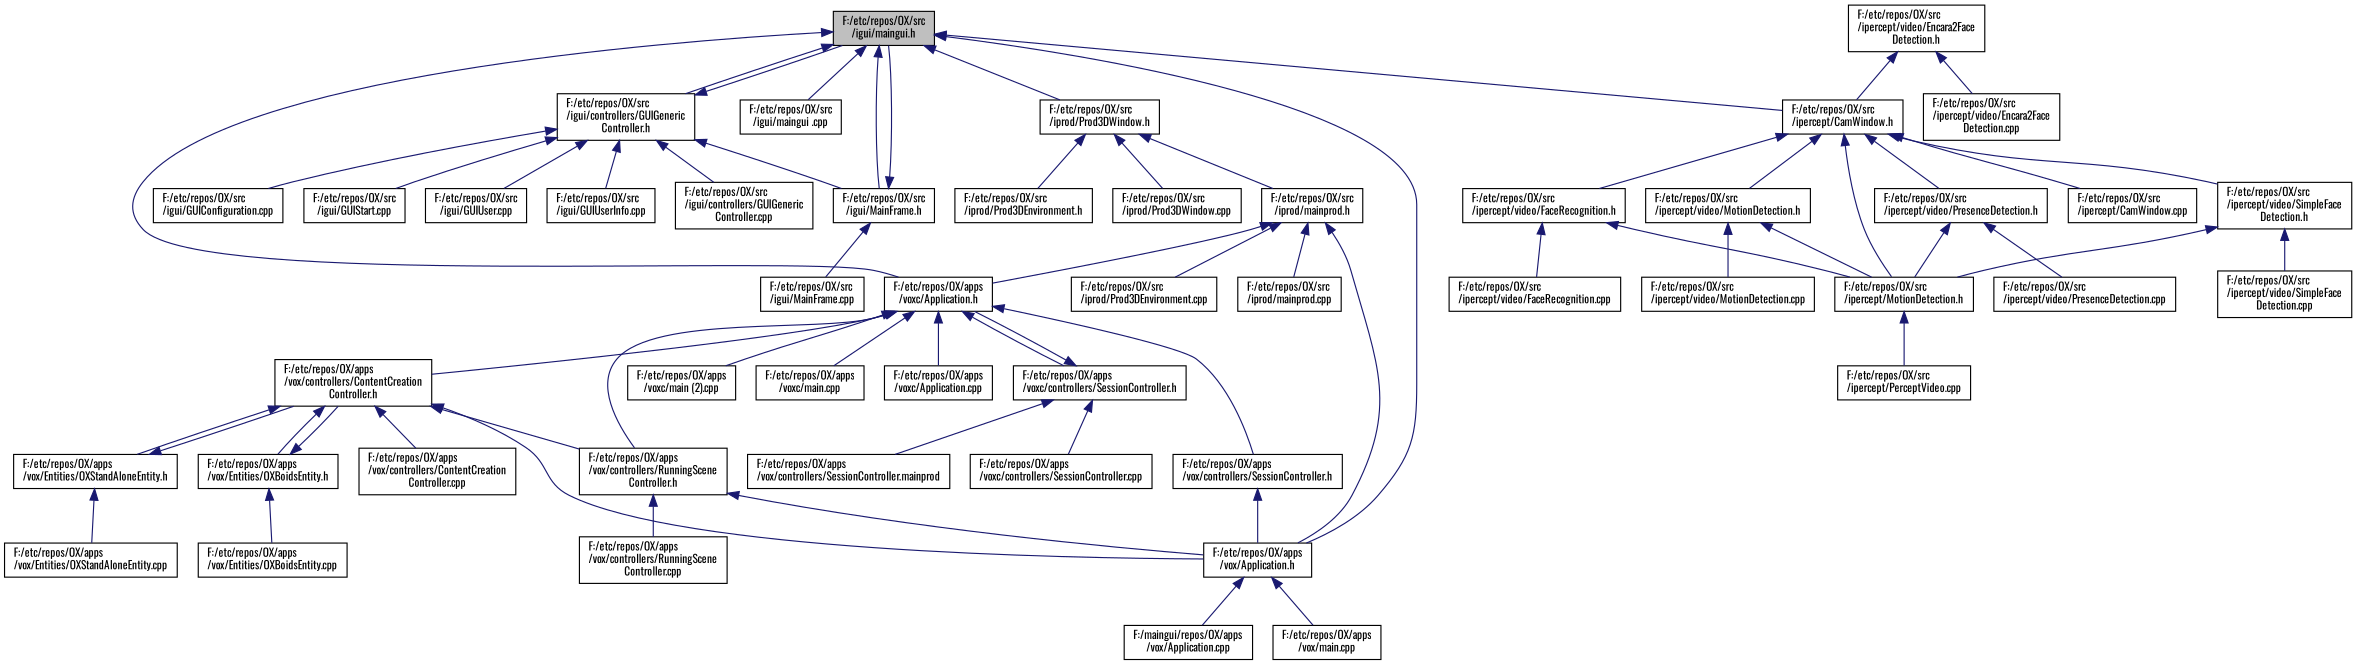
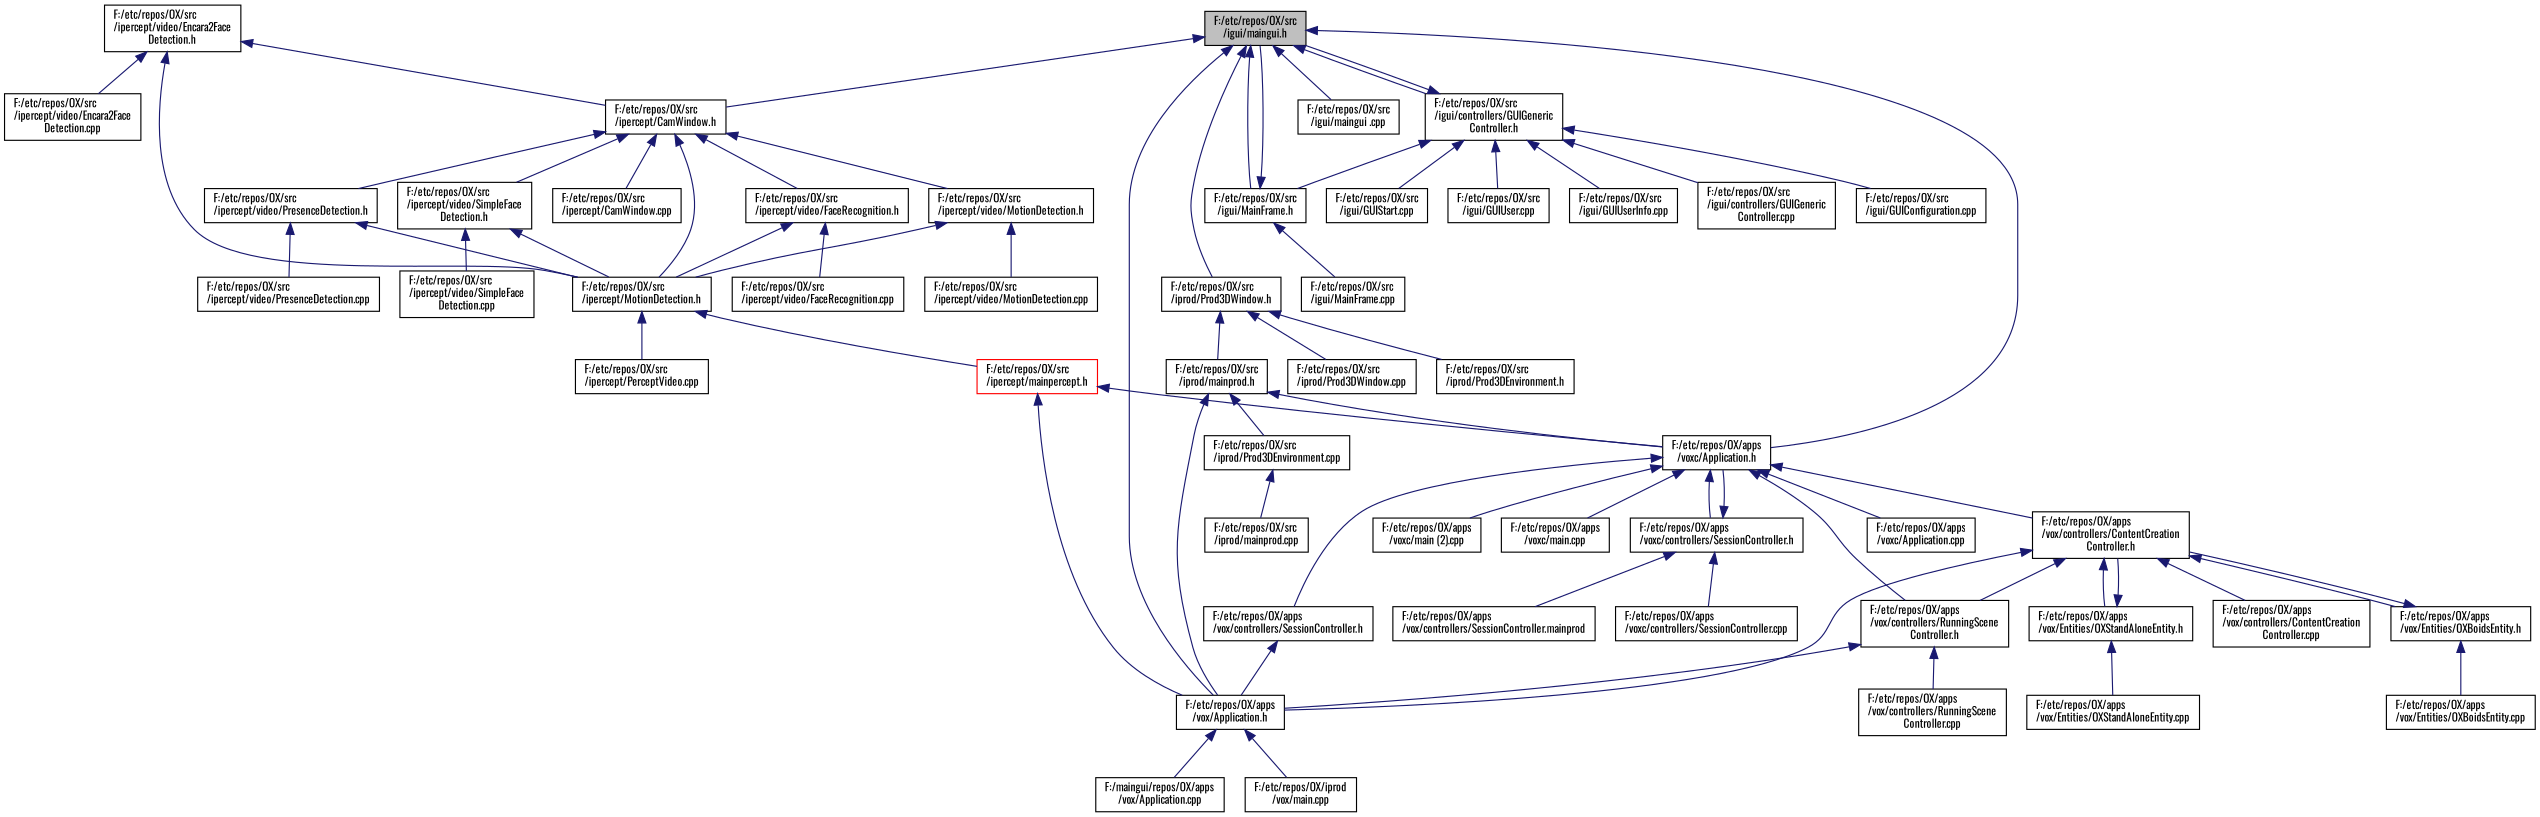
edge "F:/etc/repos/OX/src /iprod/mainprod.cpp" -> "F:/etc/repos/OX/src /iprod/mainprod.h": now "F:/etc/repos/OX/src /iprod/mainprod.cpp" -> "F:/etc/repos/OX/src /iprod/Prod3DEnvironment.cpp"
edge "F:/etc/repos/OX/src /ipercept/MotionDetection.h" -> "F:/etc/repos/OX/src /ipercept/video/Encara2Face Detection.h": added
node "F:/etc/repos/OX/src /ipercept/mainpercept.h": added
node "F:/etc/repos/OX/apps /vox/main.cpp": label "F:/etc/repos/OX/apps /vox/main.cpp" -> "F:/etc/repos/OX/iprod /vox/main.cpp"
